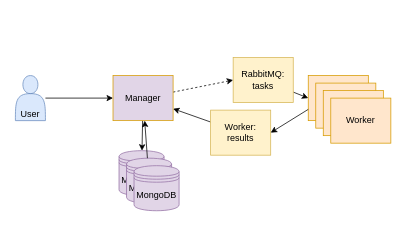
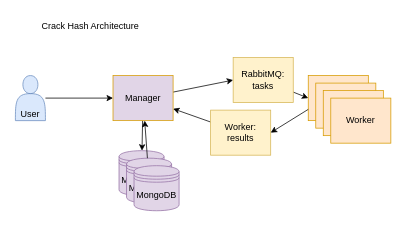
node "Crack Hash Architecture": added
edge "Manager" -> "RabbitMQ: tasks": style dashed -> solid
